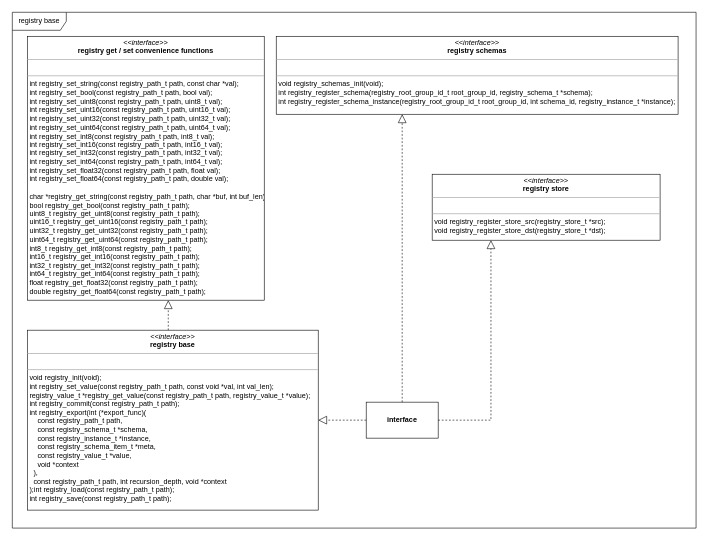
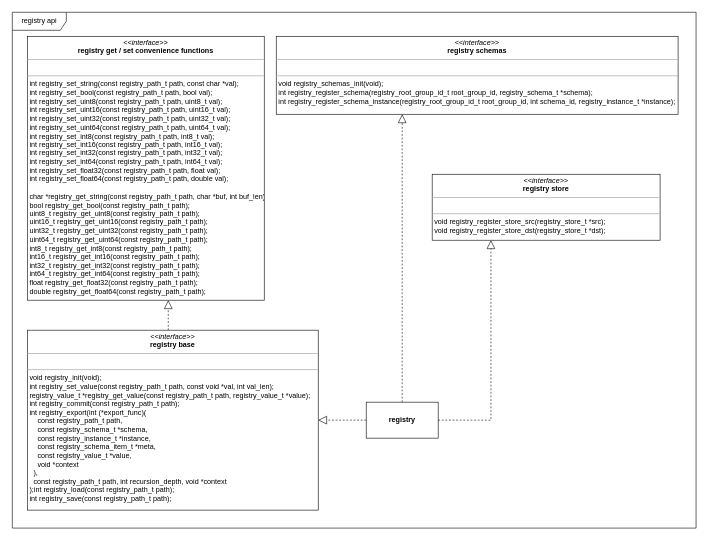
node "registry base": label "registry base" -> "registry api"
node "interface": label "interface" -> "registry"
